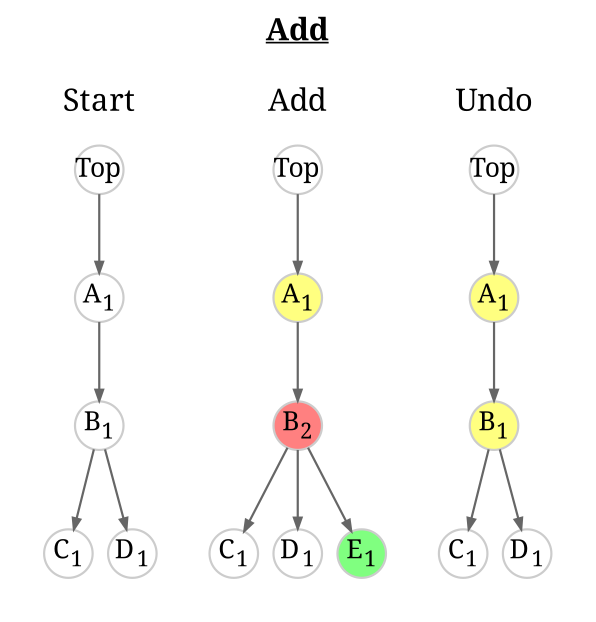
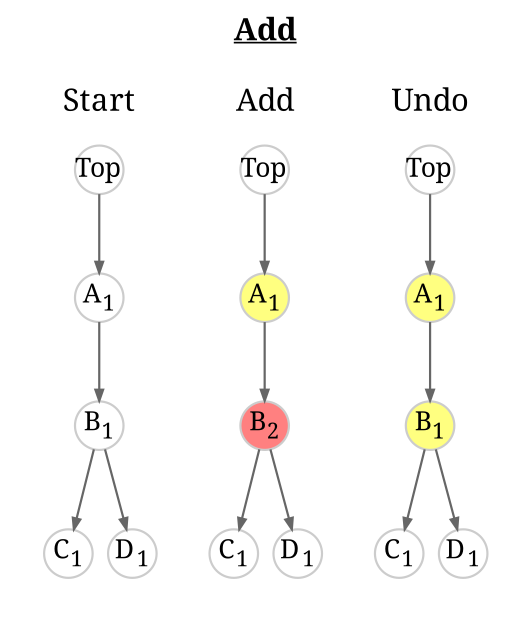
node "E": removed
